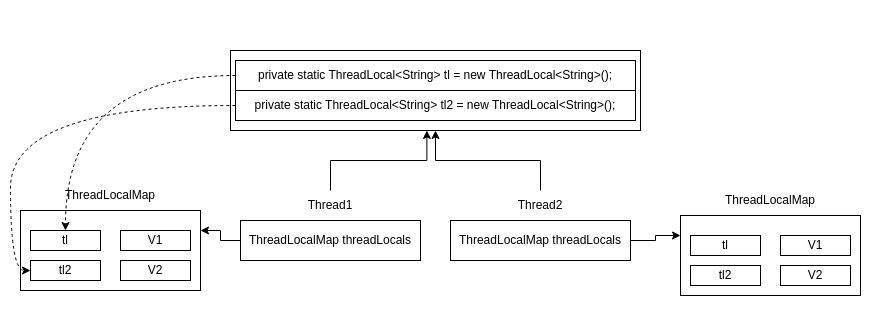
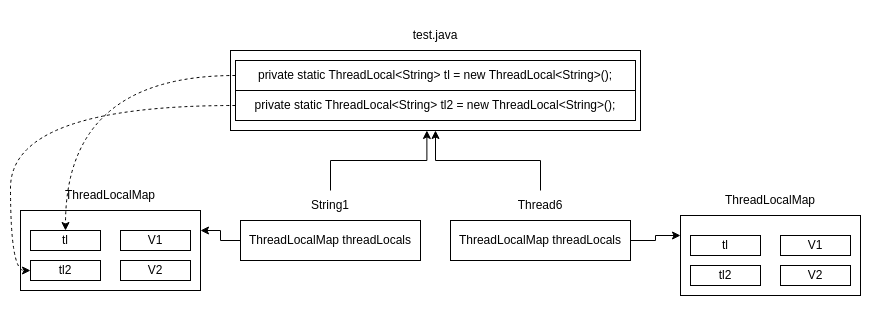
node "test.java": added
node "Thread1": label "Thread1" -> "String1"
node "Thread2": label "Thread2" -> "Thread6"
